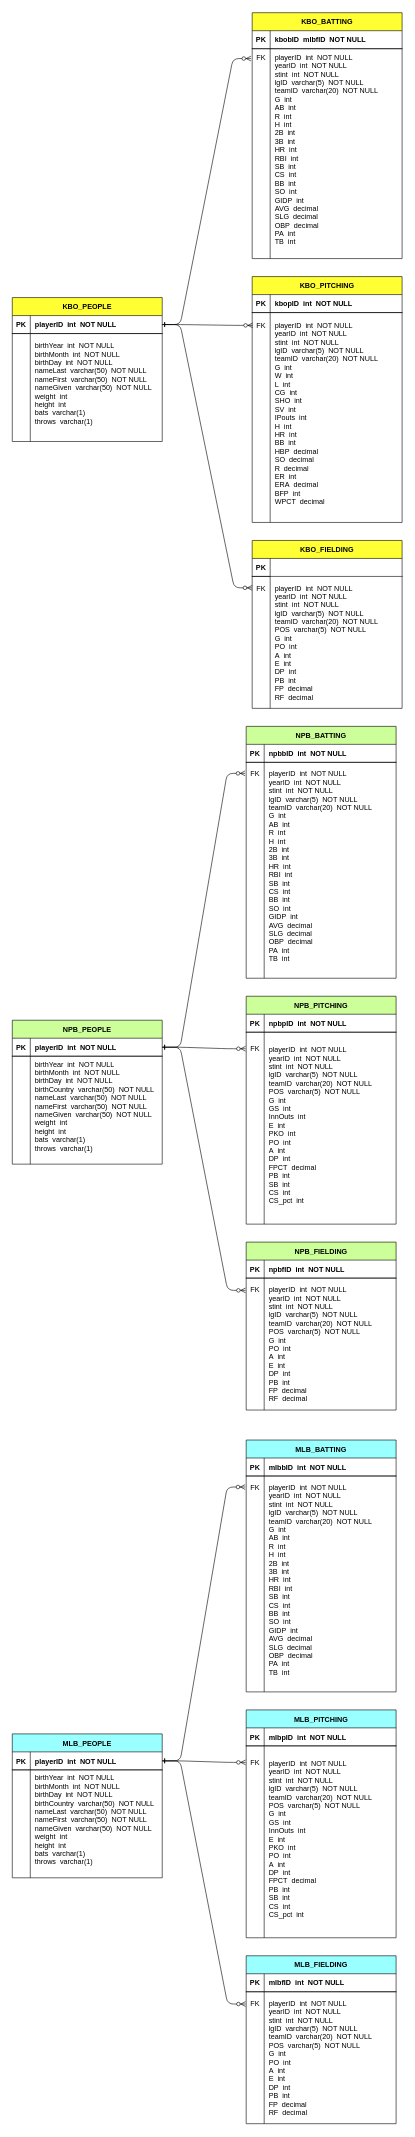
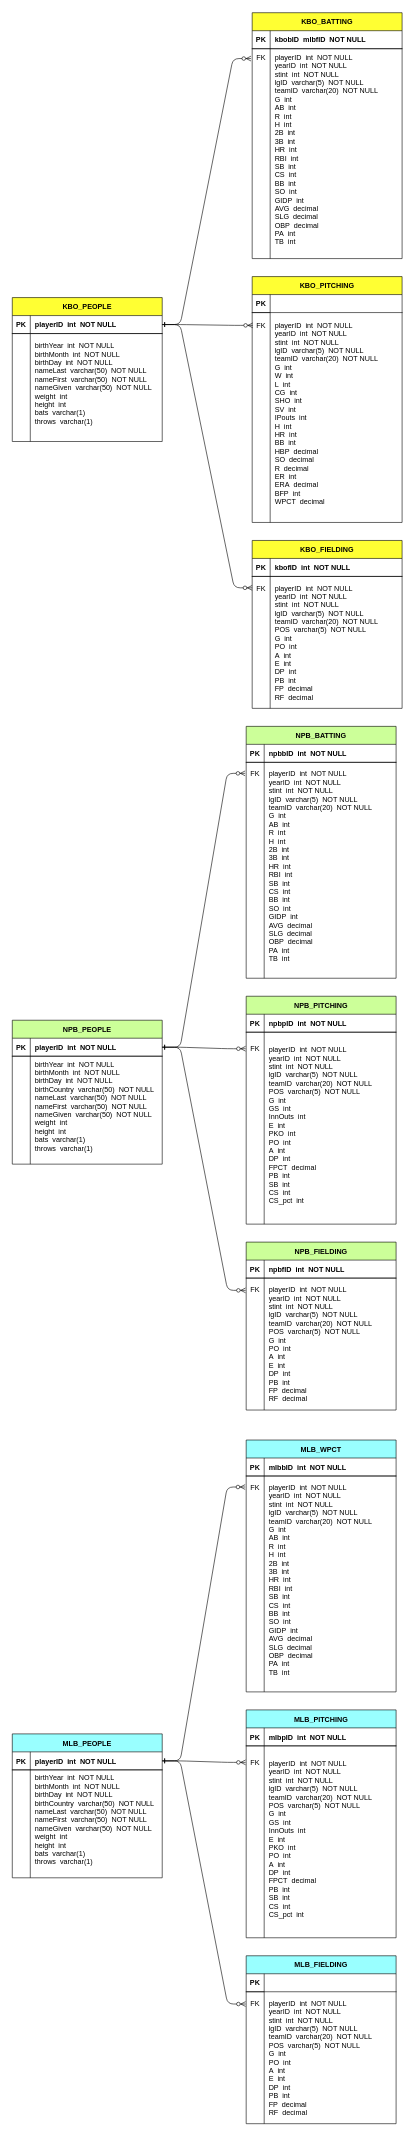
node "kbopID int NOT NULL": removed
node "kbofID int NOT NULL": added
node "MLB_BATTING": label "MLB_BATTING" -> "MLB_WPCT"
node "mlbfID int NOT NULL": removed
